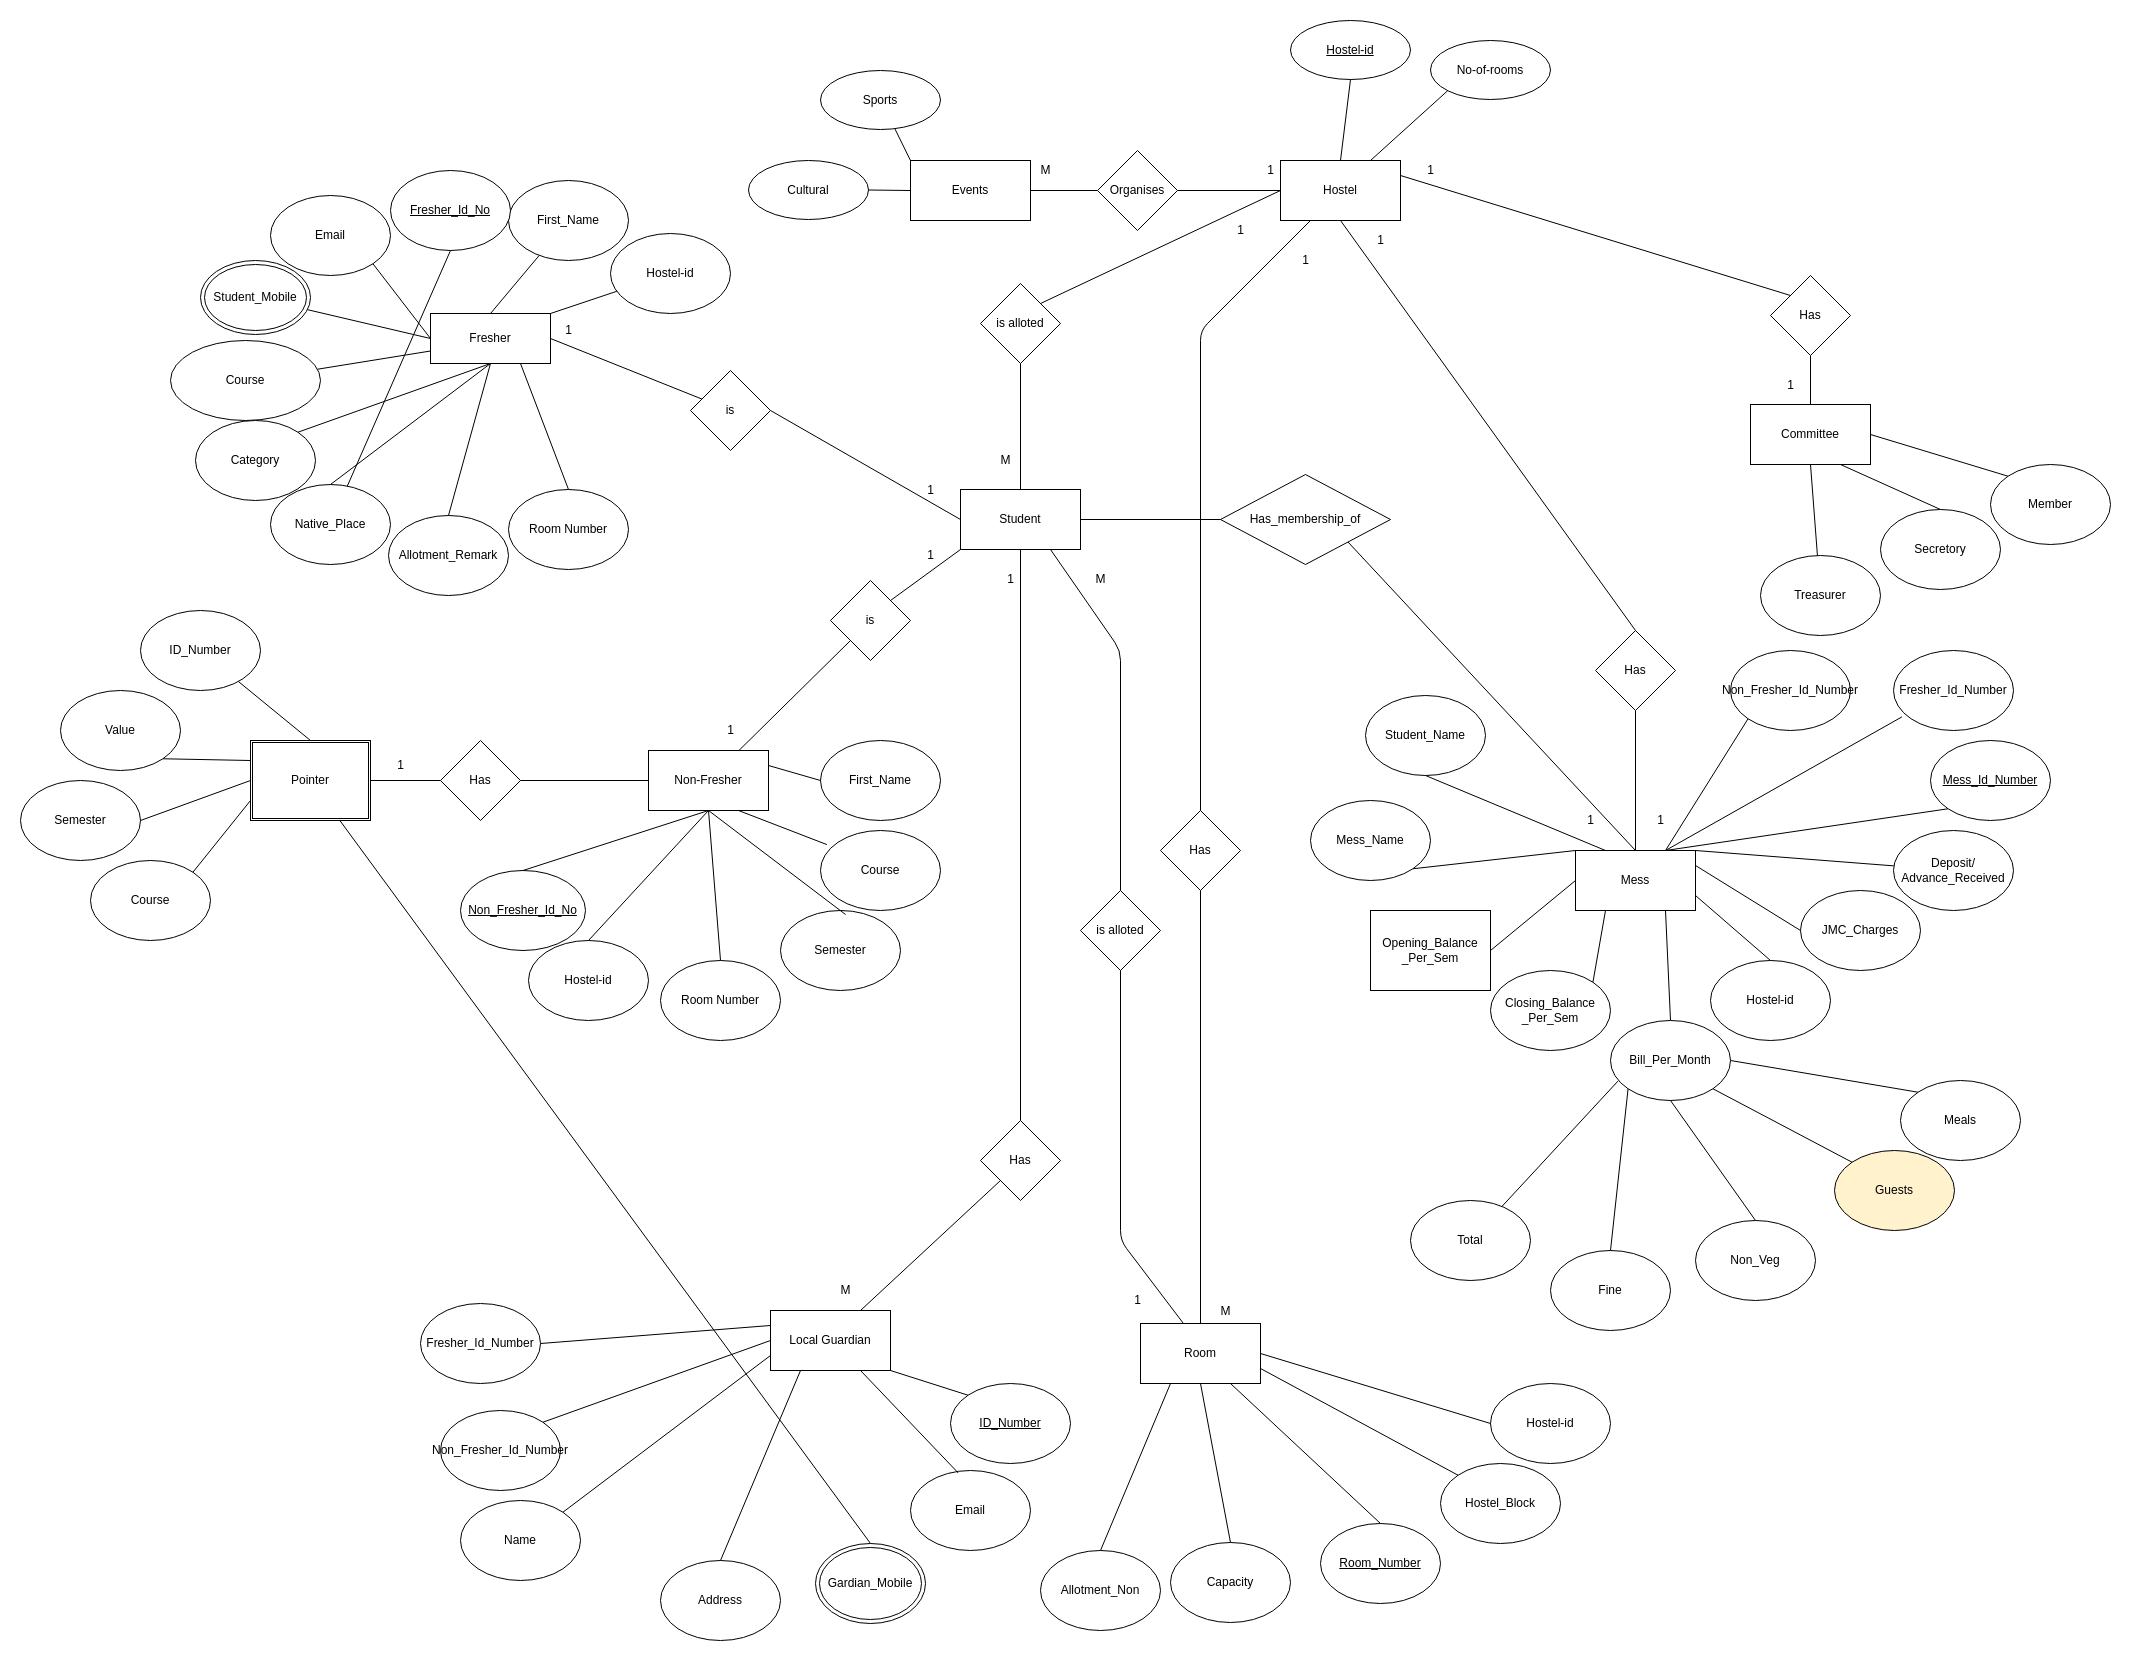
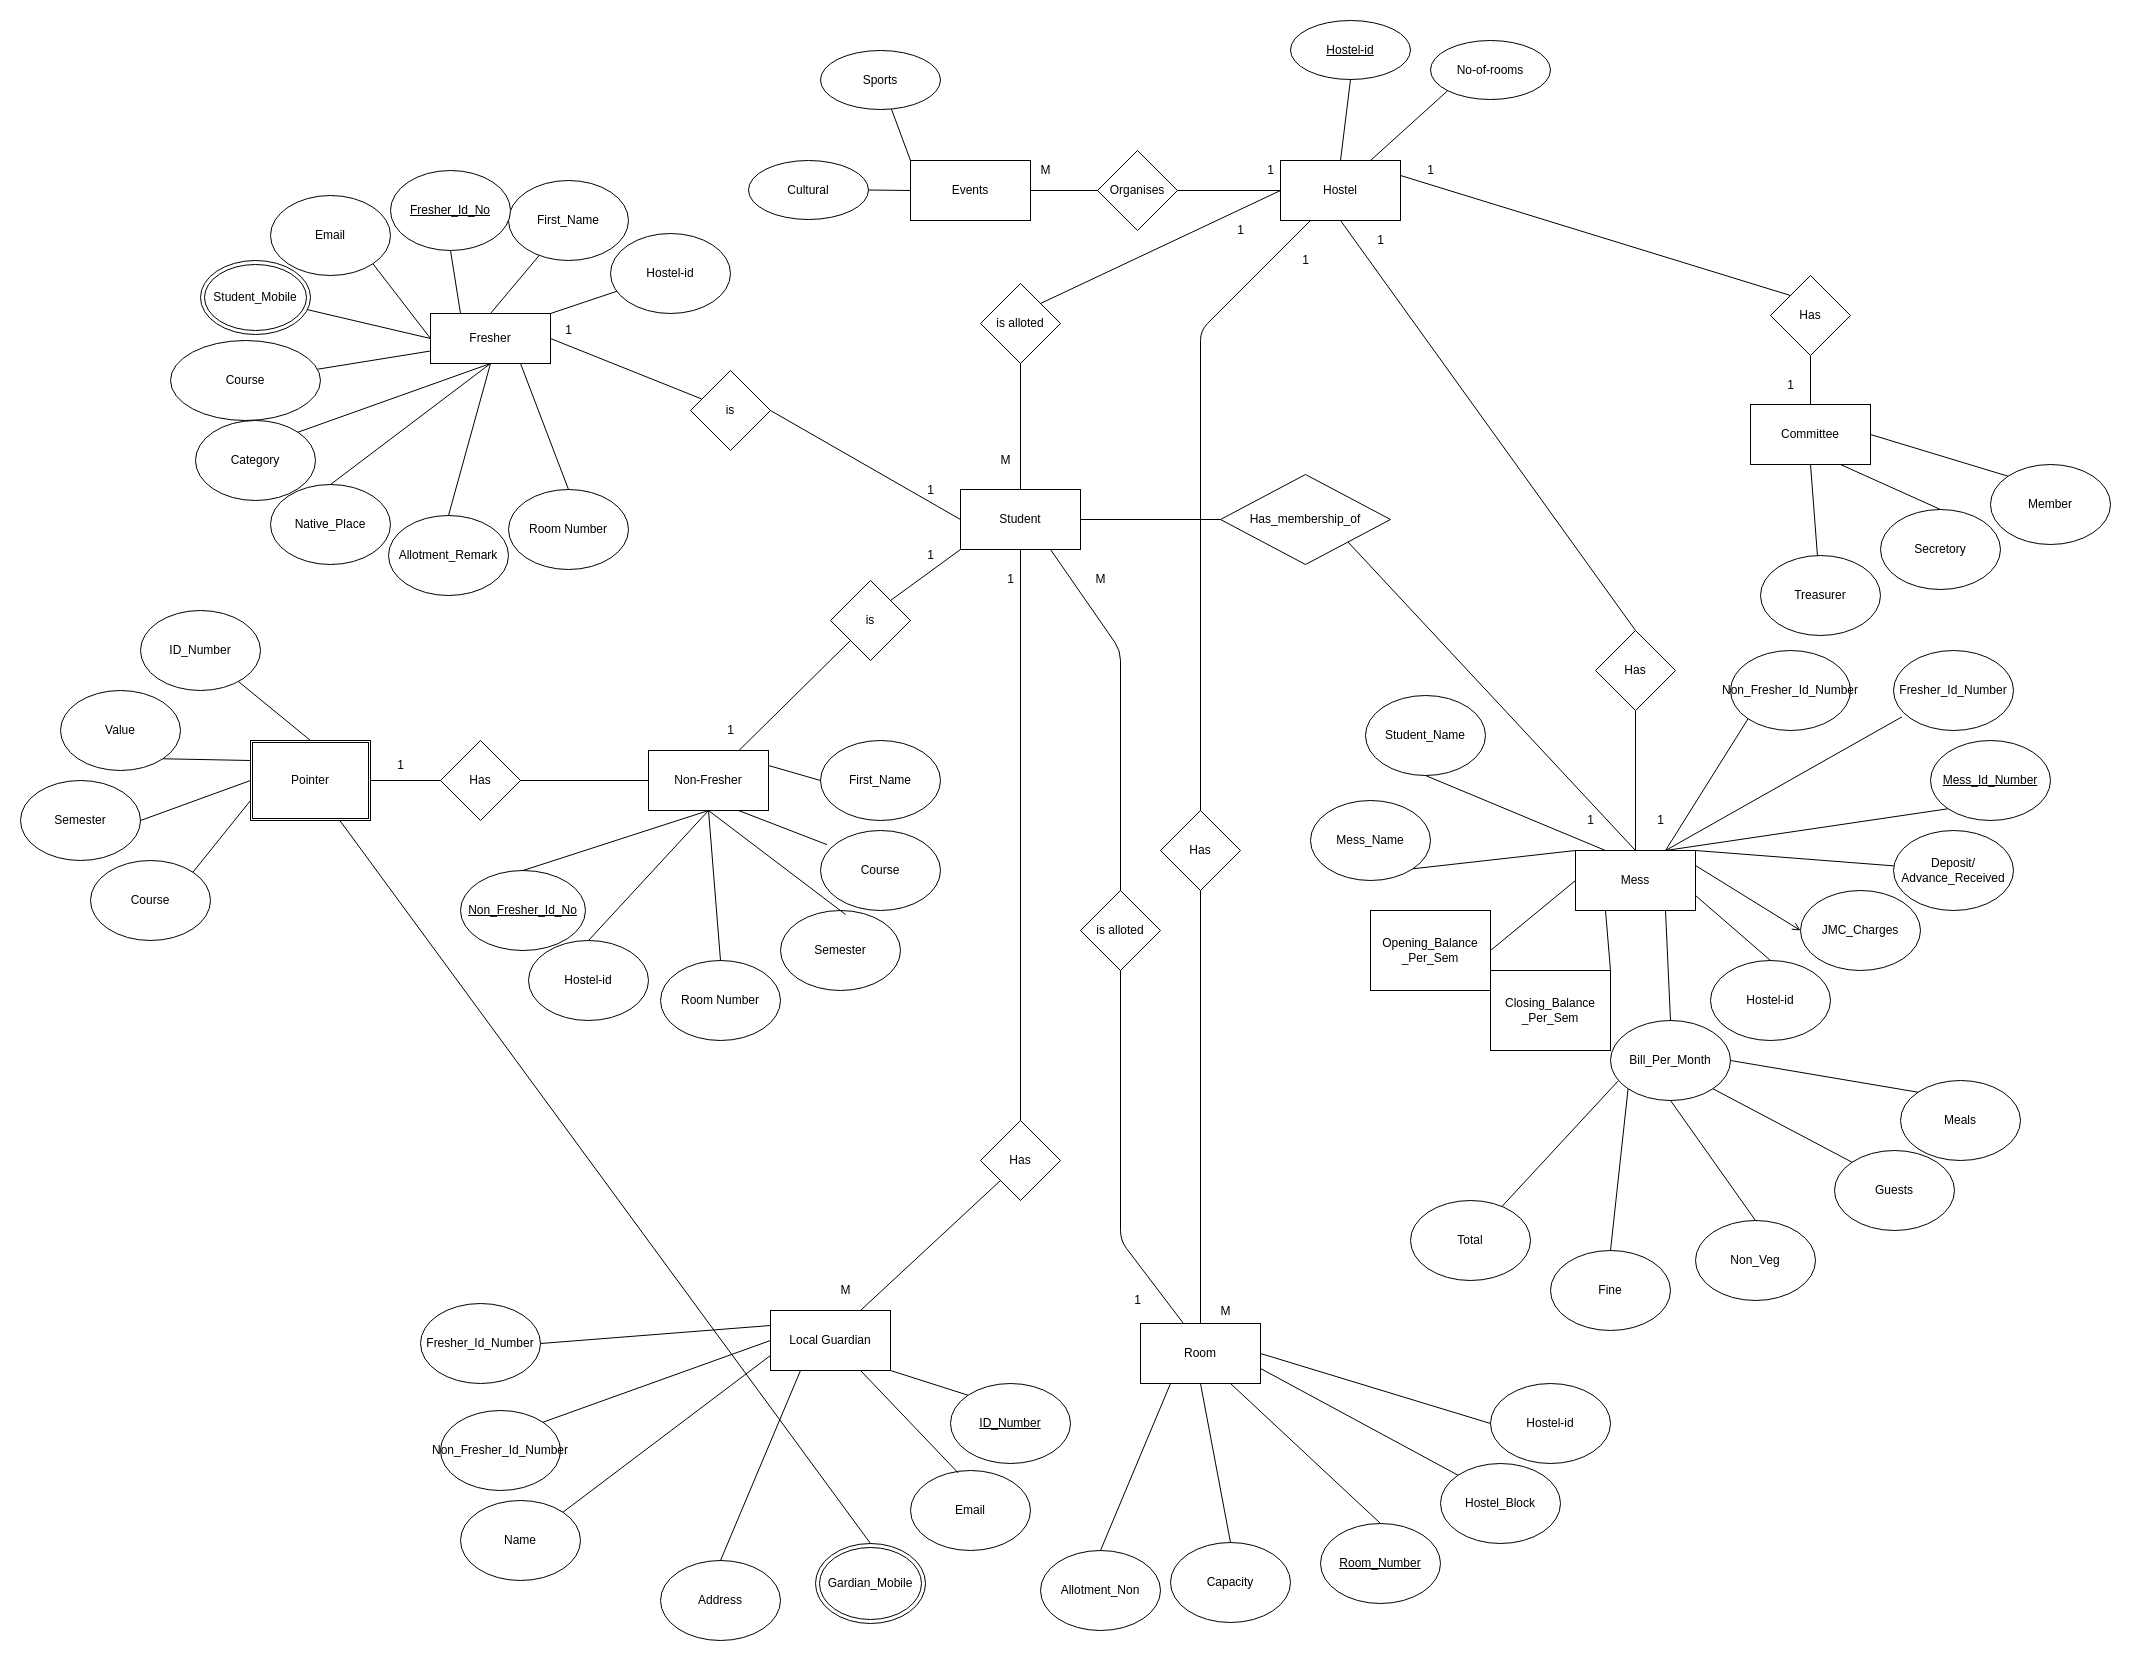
node "Sports": moved (881, 100) -> (881, 80)
edge "Fresher_Id_No" -- "Native_Place": now "Fresher_Id_No" -- "Fresher"
edge "Mess" -- "JMC_Charges": arrowhead none -> open
node "Closing_Balance _Per_Sem": shape ellipse -> rectangle
node "Guests": fillcolor #fff2cc -> #ffffff
